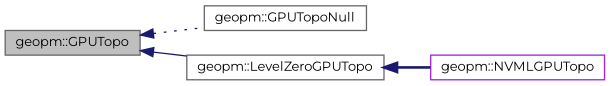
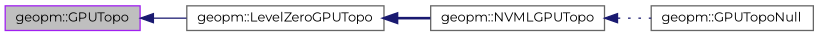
edge "geopm::GPUTopoNull" -> "geopm::GPUTopo": now "geopm::GPUTopoNull" -> "geopm::NVMLGPUTopo"
node "geopm::GPUTopo": color gray40 -> purple
node "geopm::NVMLGPUTopo": color purple -> gray40
